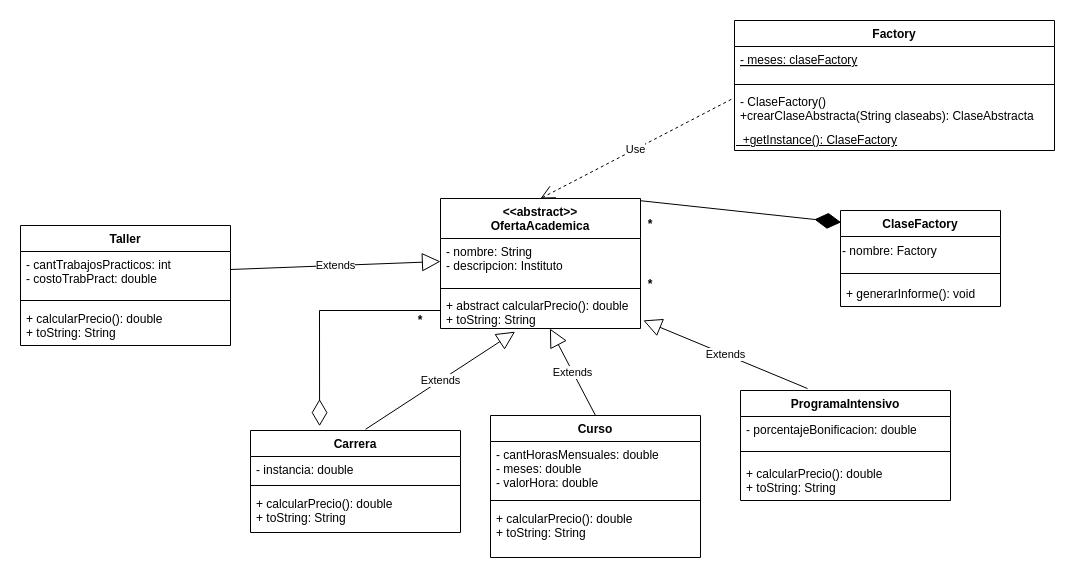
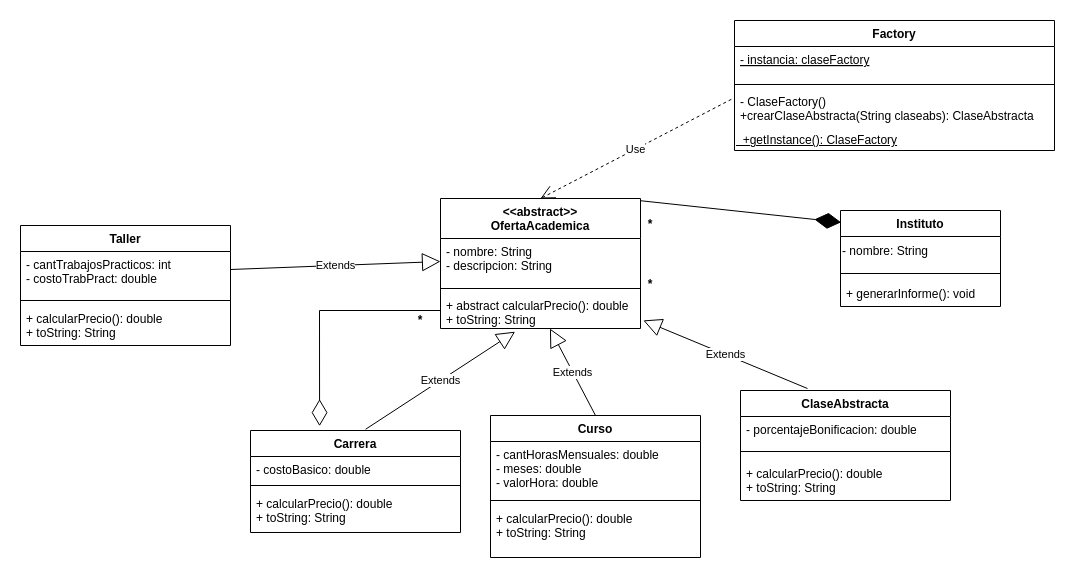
node "- meses: claseFactory": label "- meses: claseFactory" -> "- instancia: claseFactory"
node "ClaseFactory": label "ClaseFactory" -> "Instituto"
node "- nombre: String - descripcion: Instituto": label "- nombre: String - descripcion: Instituto" -> "- nombre: String - descripcion: String"
node "- nombre: Factory": label "- nombre: Factory" -> "- nombre: String"
node "ProgramaIntensivo": label "ProgramaIntensivo" -> "ClaseAbstracta"
node "- instancia: double": label "- instancia: double" -> "- costoBasico: double"
